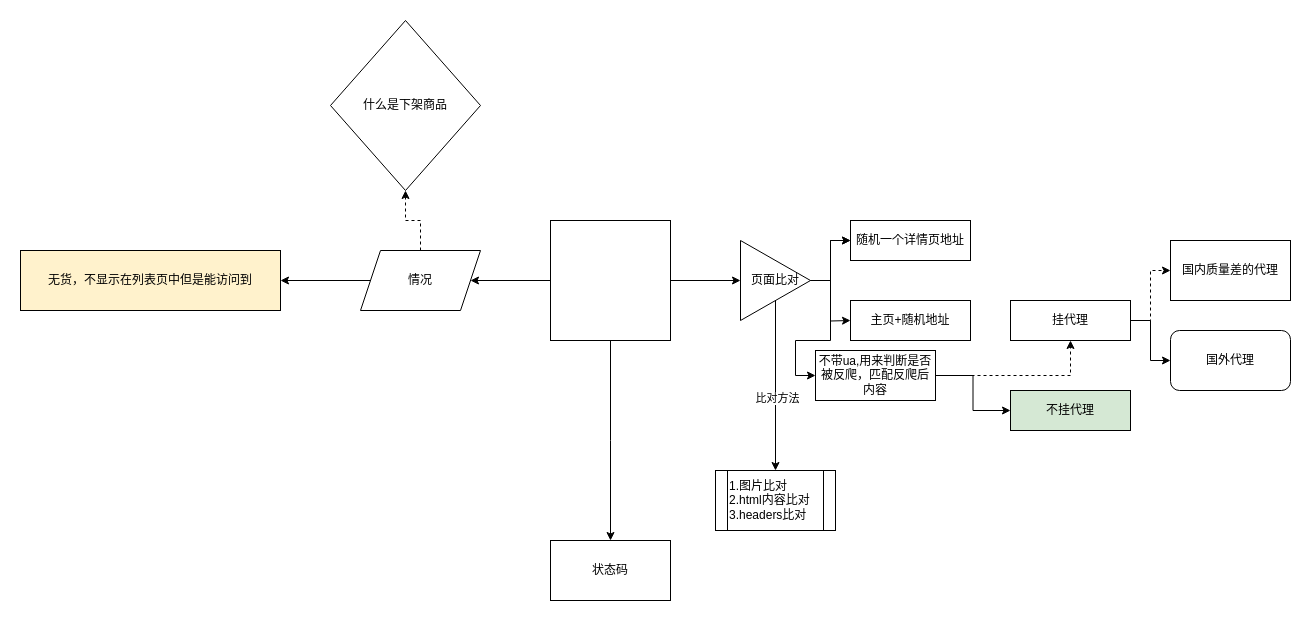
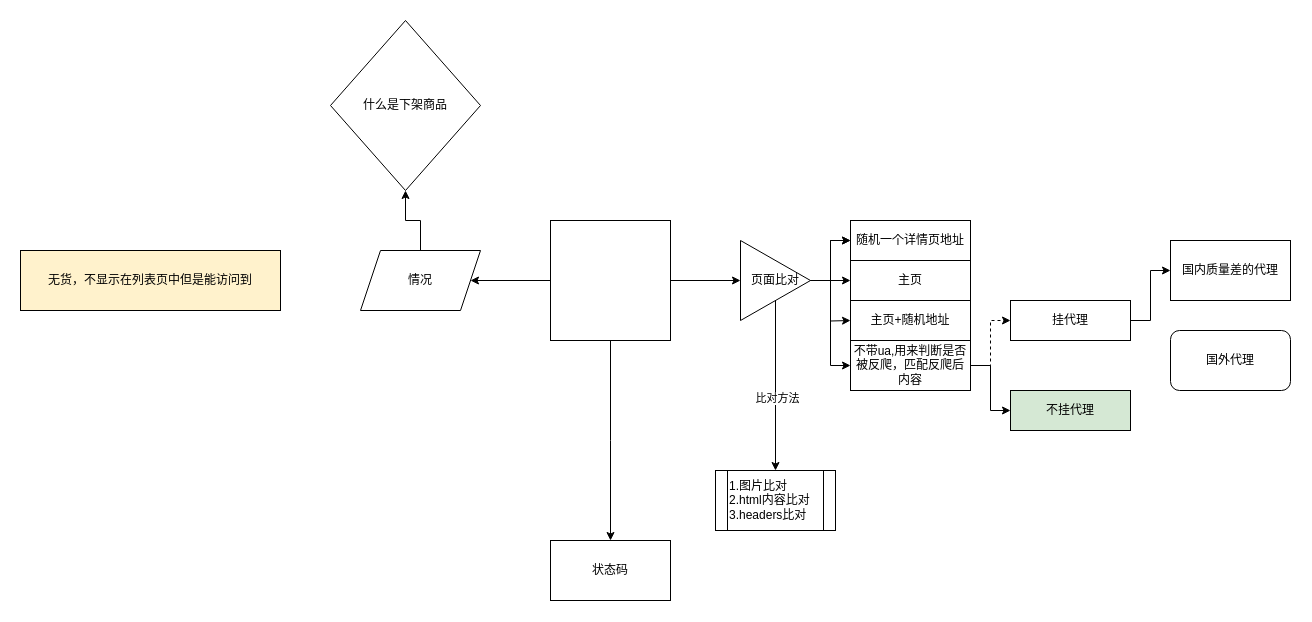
edge "情况" -> "什么是下架商品": style dashed -> solid
edge "情况" -> "无货，不显示在列表页中但是能访问到": removed
edge "页面比对" -> "主页": added
node "主页": added
edge "挂代理" -> "国内质量差的代理": style dashed -> solid
edge "挂代理" -> "国外代理": removed
node "不带ua,用来判断是否被反爬，匹配反爬后内容": moved (876, 376) -> (911, 366)
